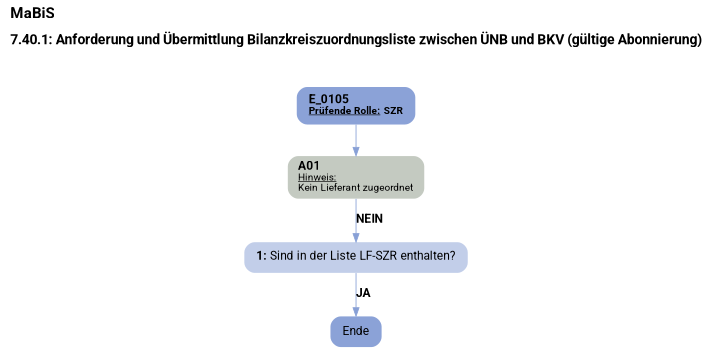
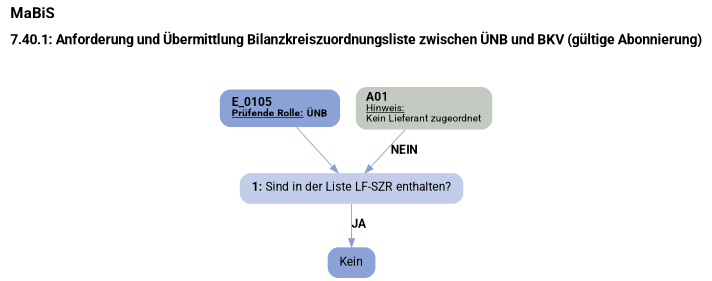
node "E_0105": text "SZR" -> "ÜNB"
edge "E_0105" -> "A01": now "E_0105" -> "1:"
node "Ende": label "Ende" -> "Kein"
